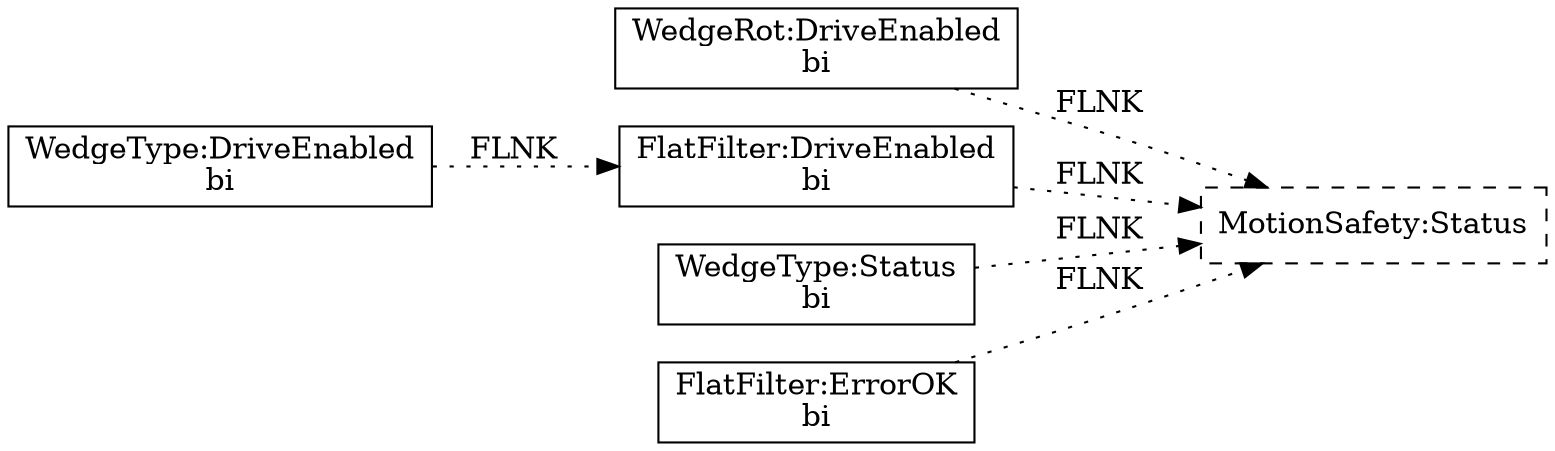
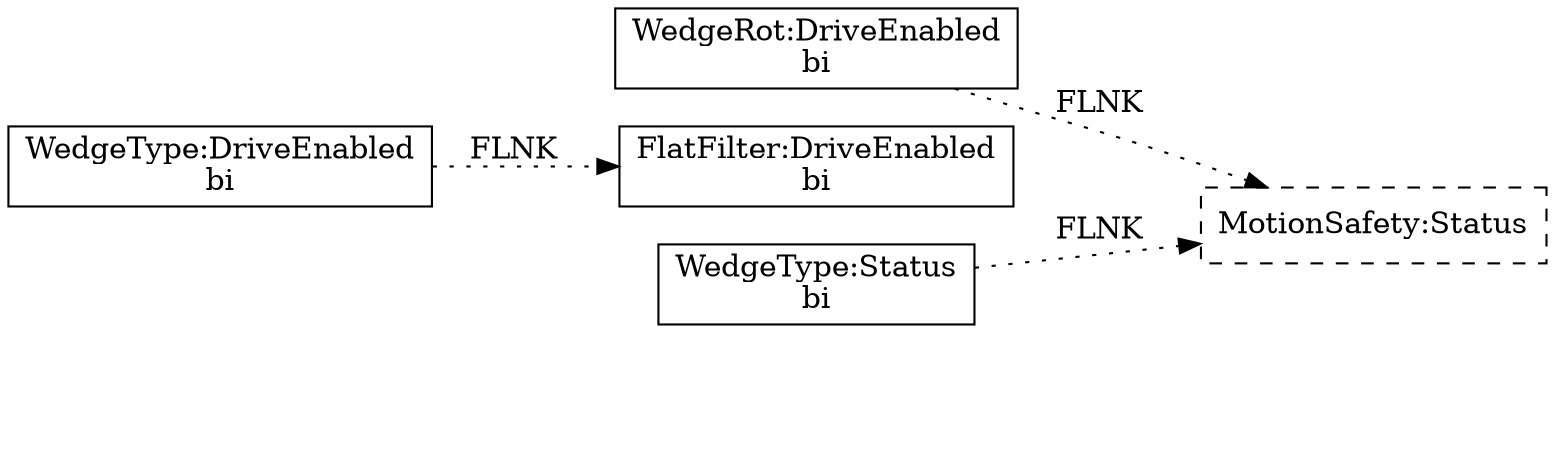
edge "FlatFilter:DriveEnabled bi" -> "MotionSafety:Status": removed, label "FLNK"
node "FlatFilter:ErrorOK bi": removed
